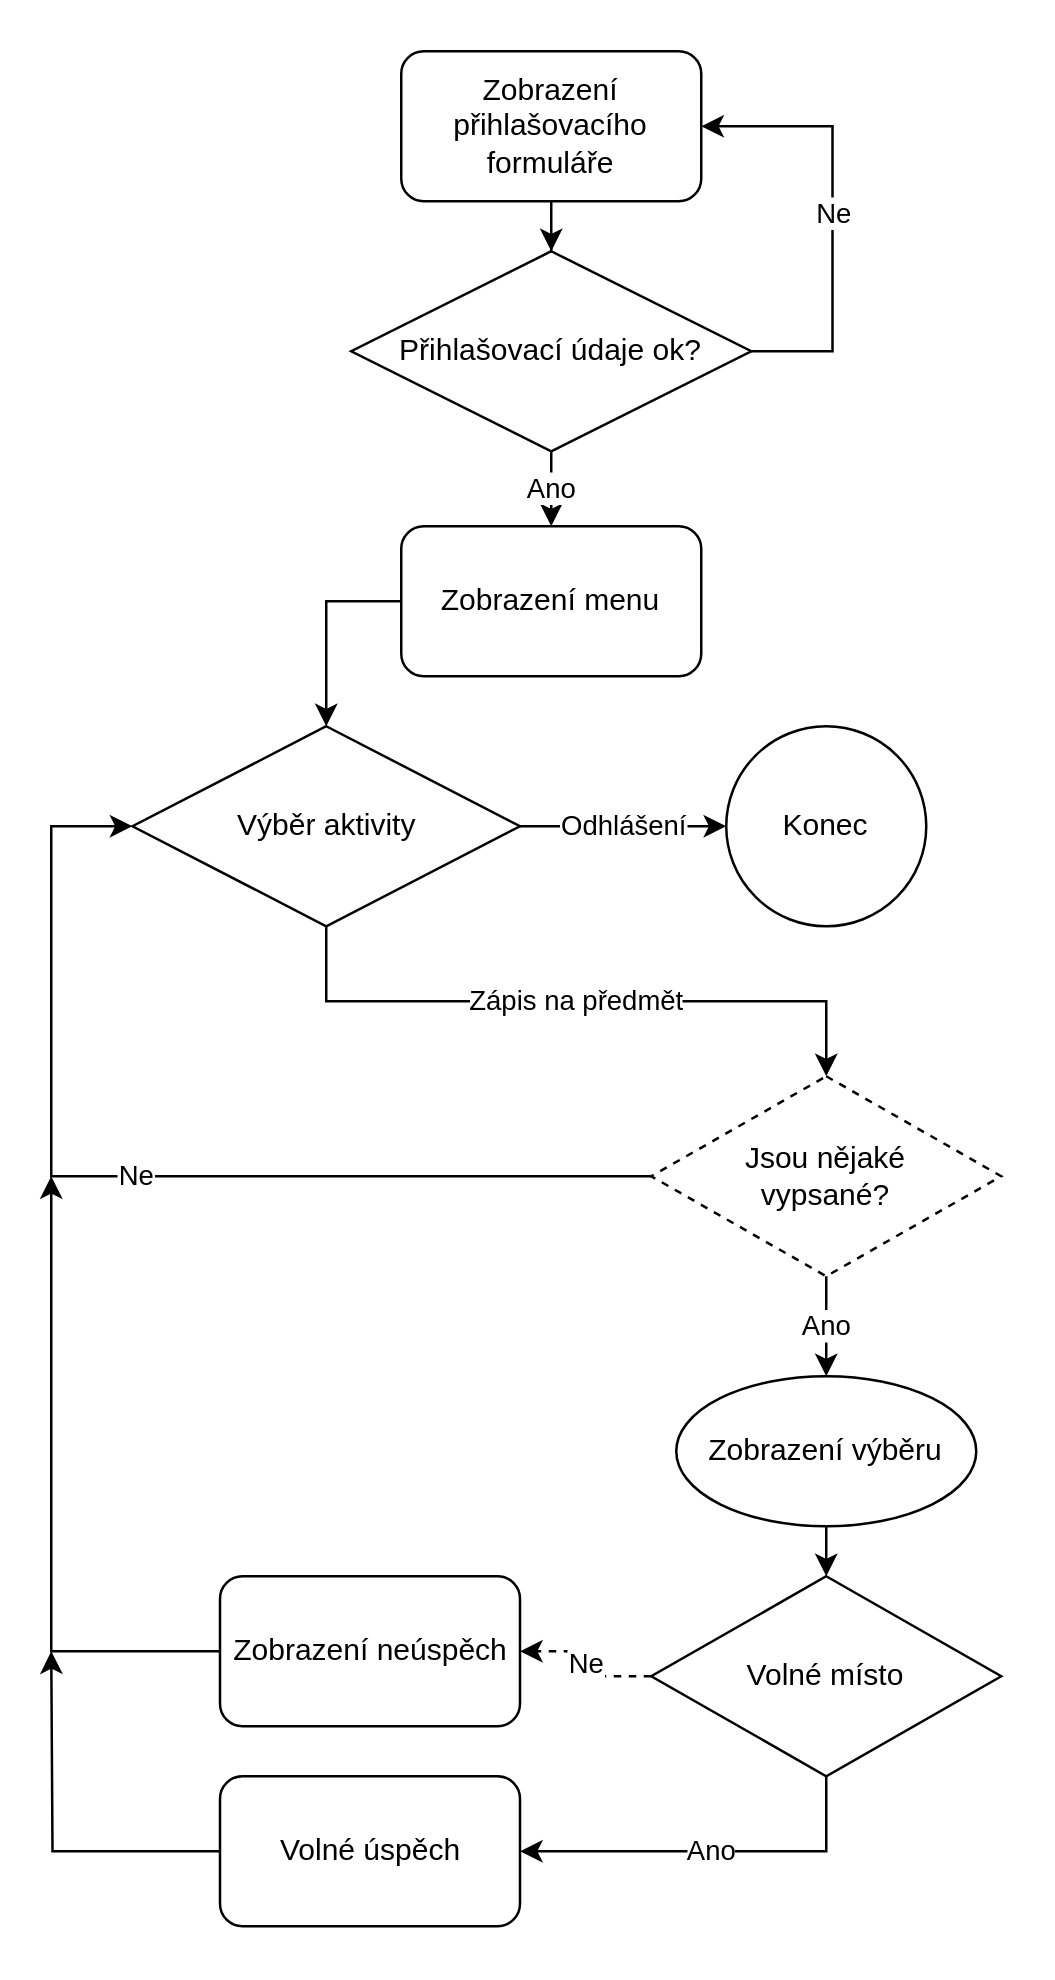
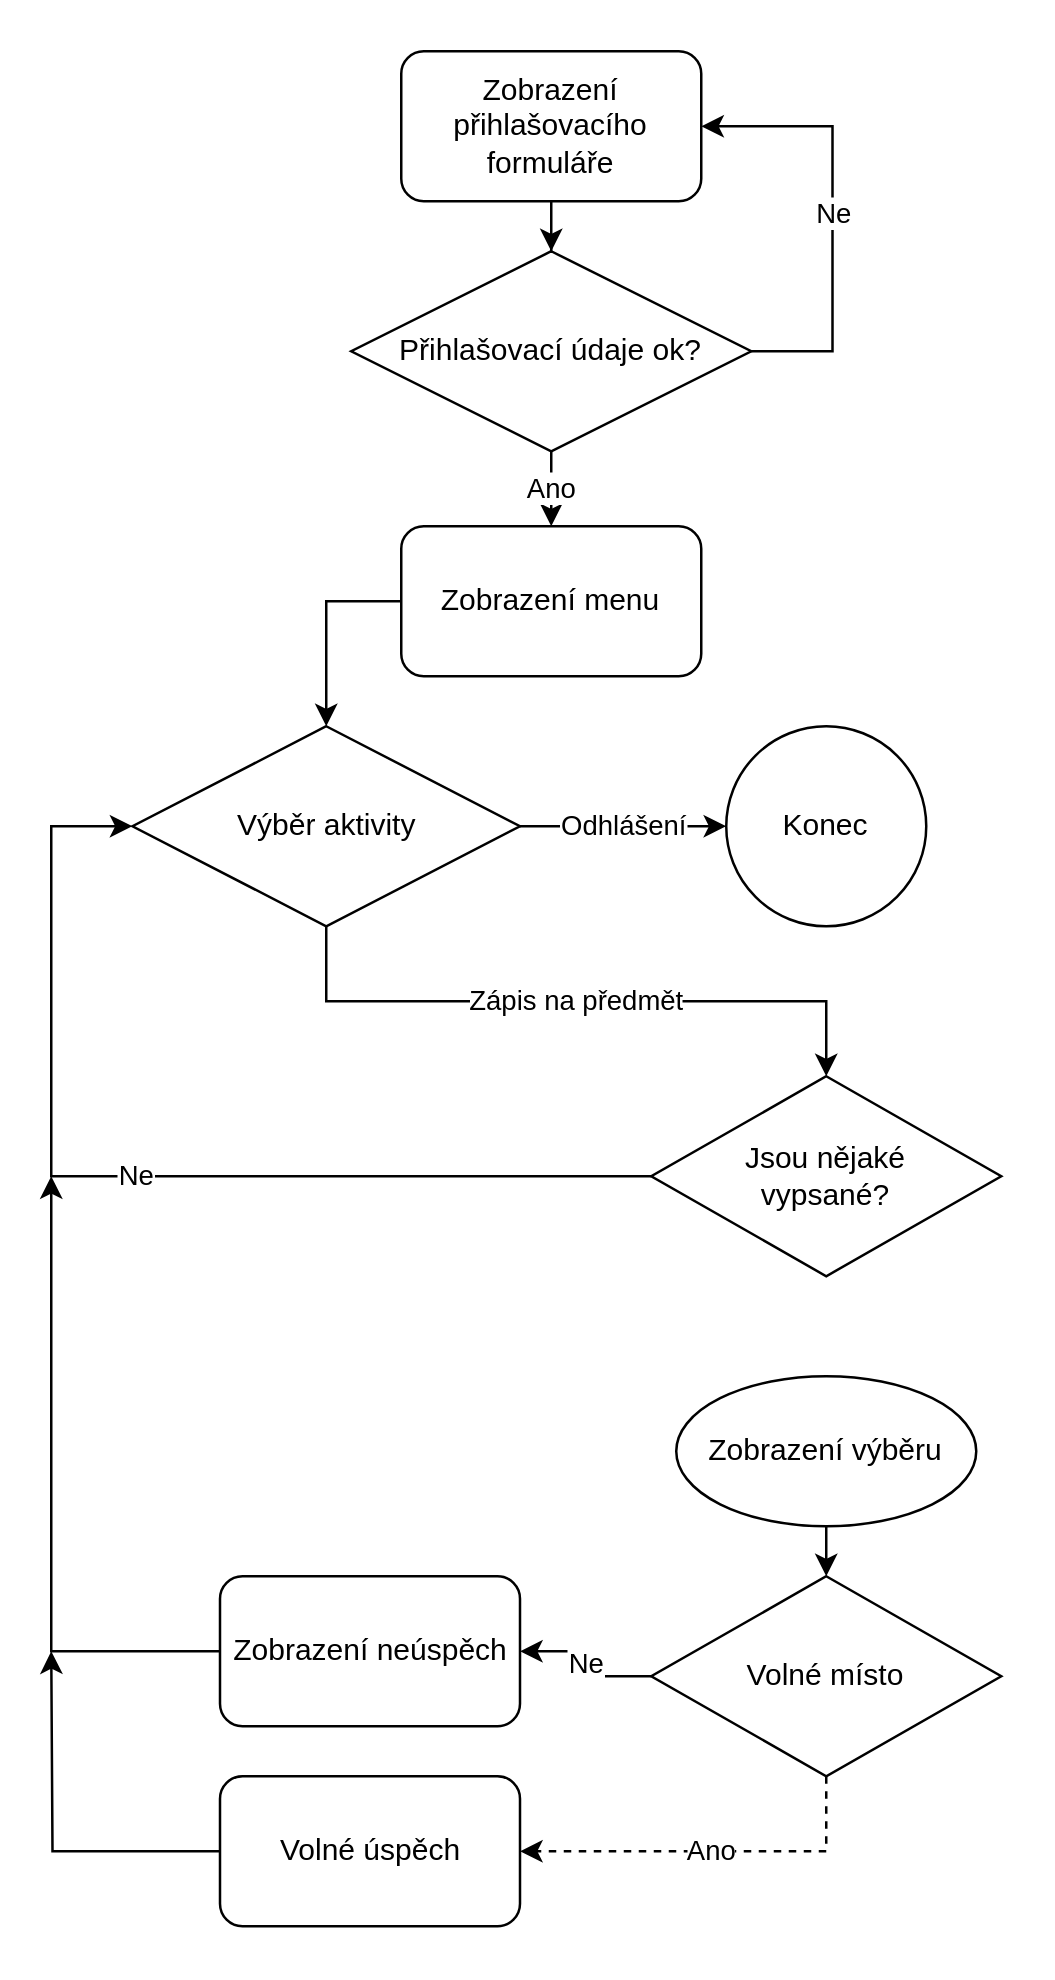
node "Jsou nějaké vypsané?": style dashed -> solid
edge "Jsou nějaké vypsané?" -> "Zobrazení výběru": removed, label "Ano"
edge "Volné místo" -> "Zobrazení neúspěch": style dashed -> solid
edge "Volné místo" -> "Volné úspěch": style solid -> dashed
